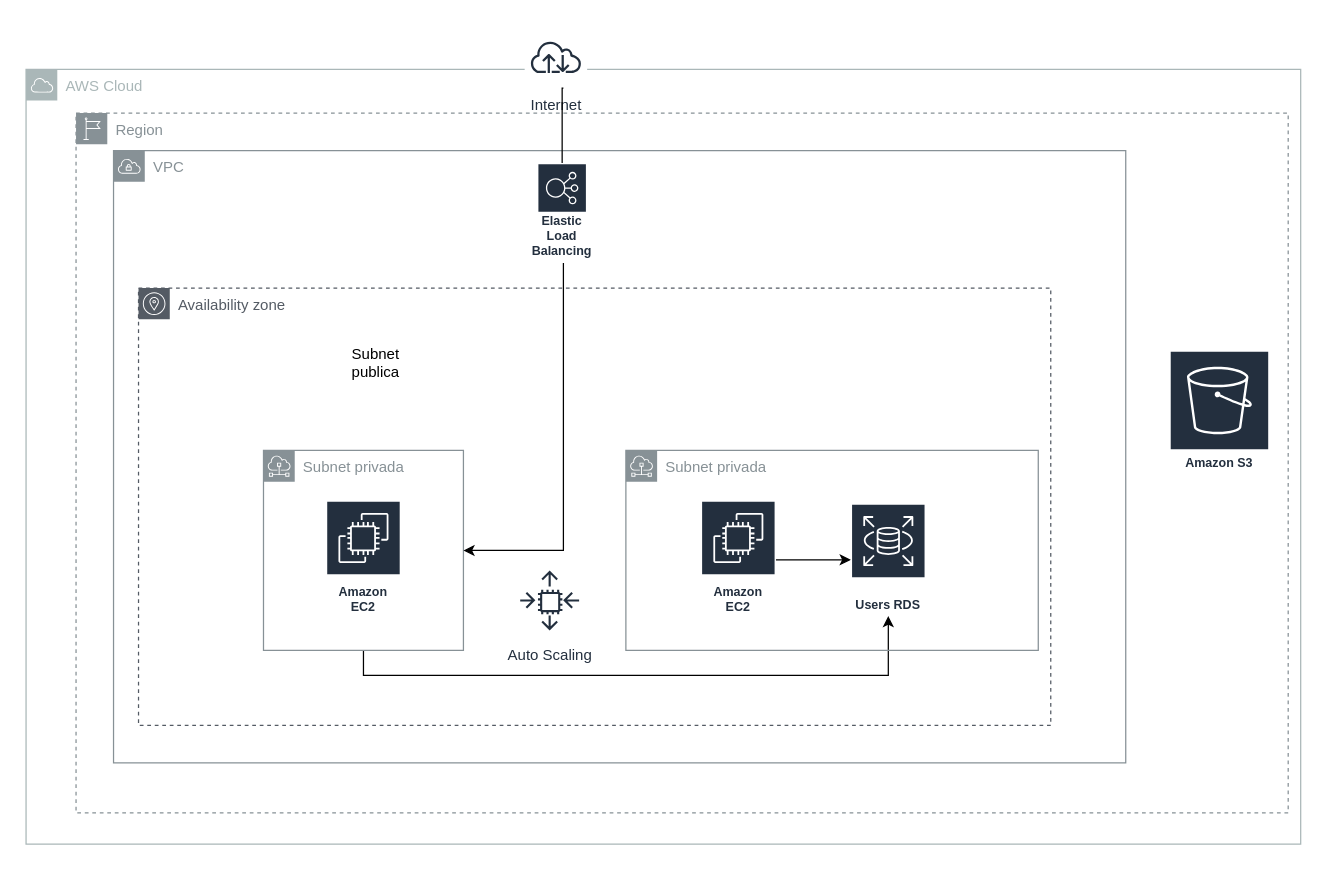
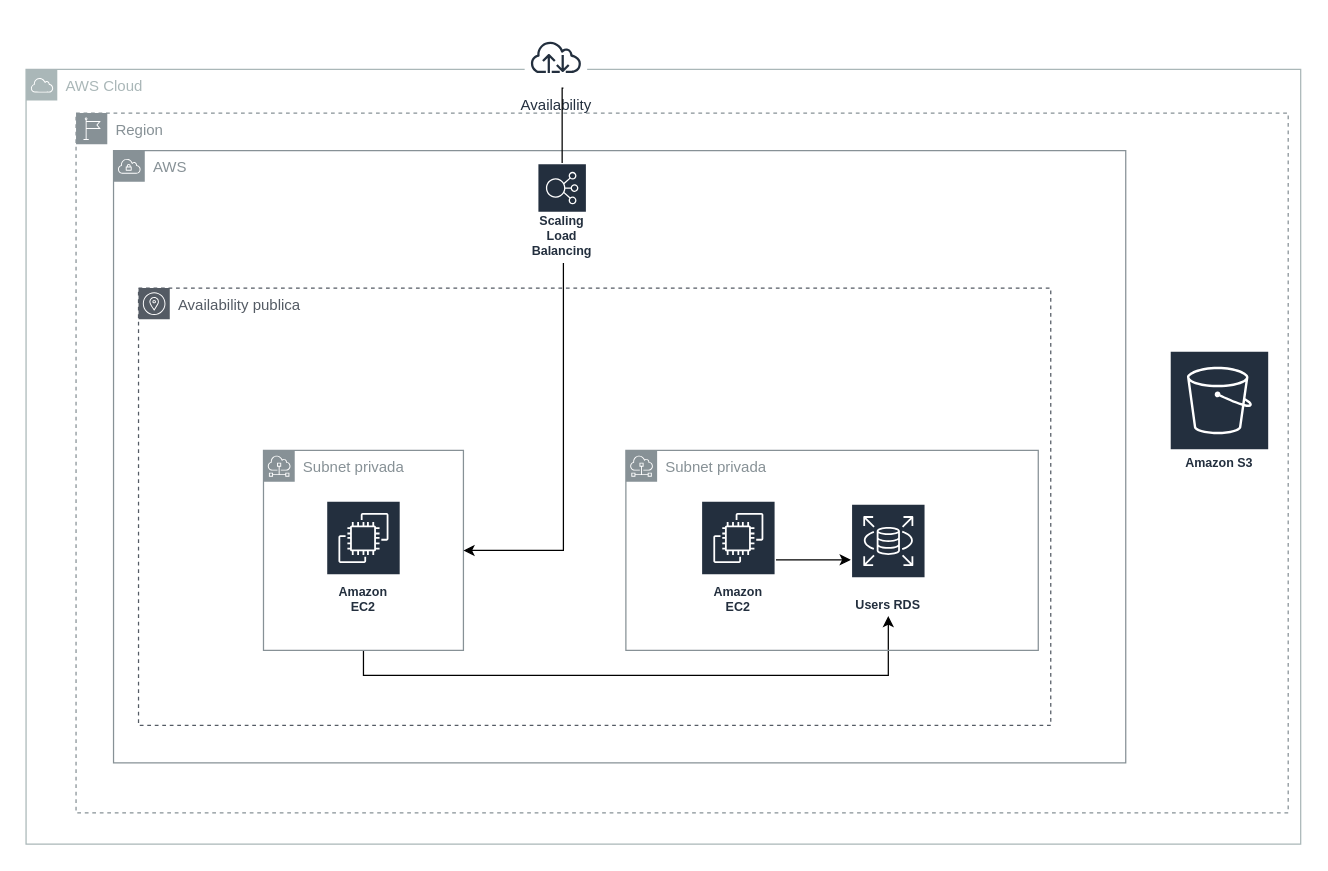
node "Internet": label "Internet" -> "Availability"
node "VPC": label "VPC" -> "AWS"
node "Elastic Load Balancing": label "Elastic Load Balancing" -> "Scaling Load Balancing"
node "Availability zone": label "Availability zone" -> "Availability publica"
node "Subnet publica": removed
node "Auto Scaling": removed
